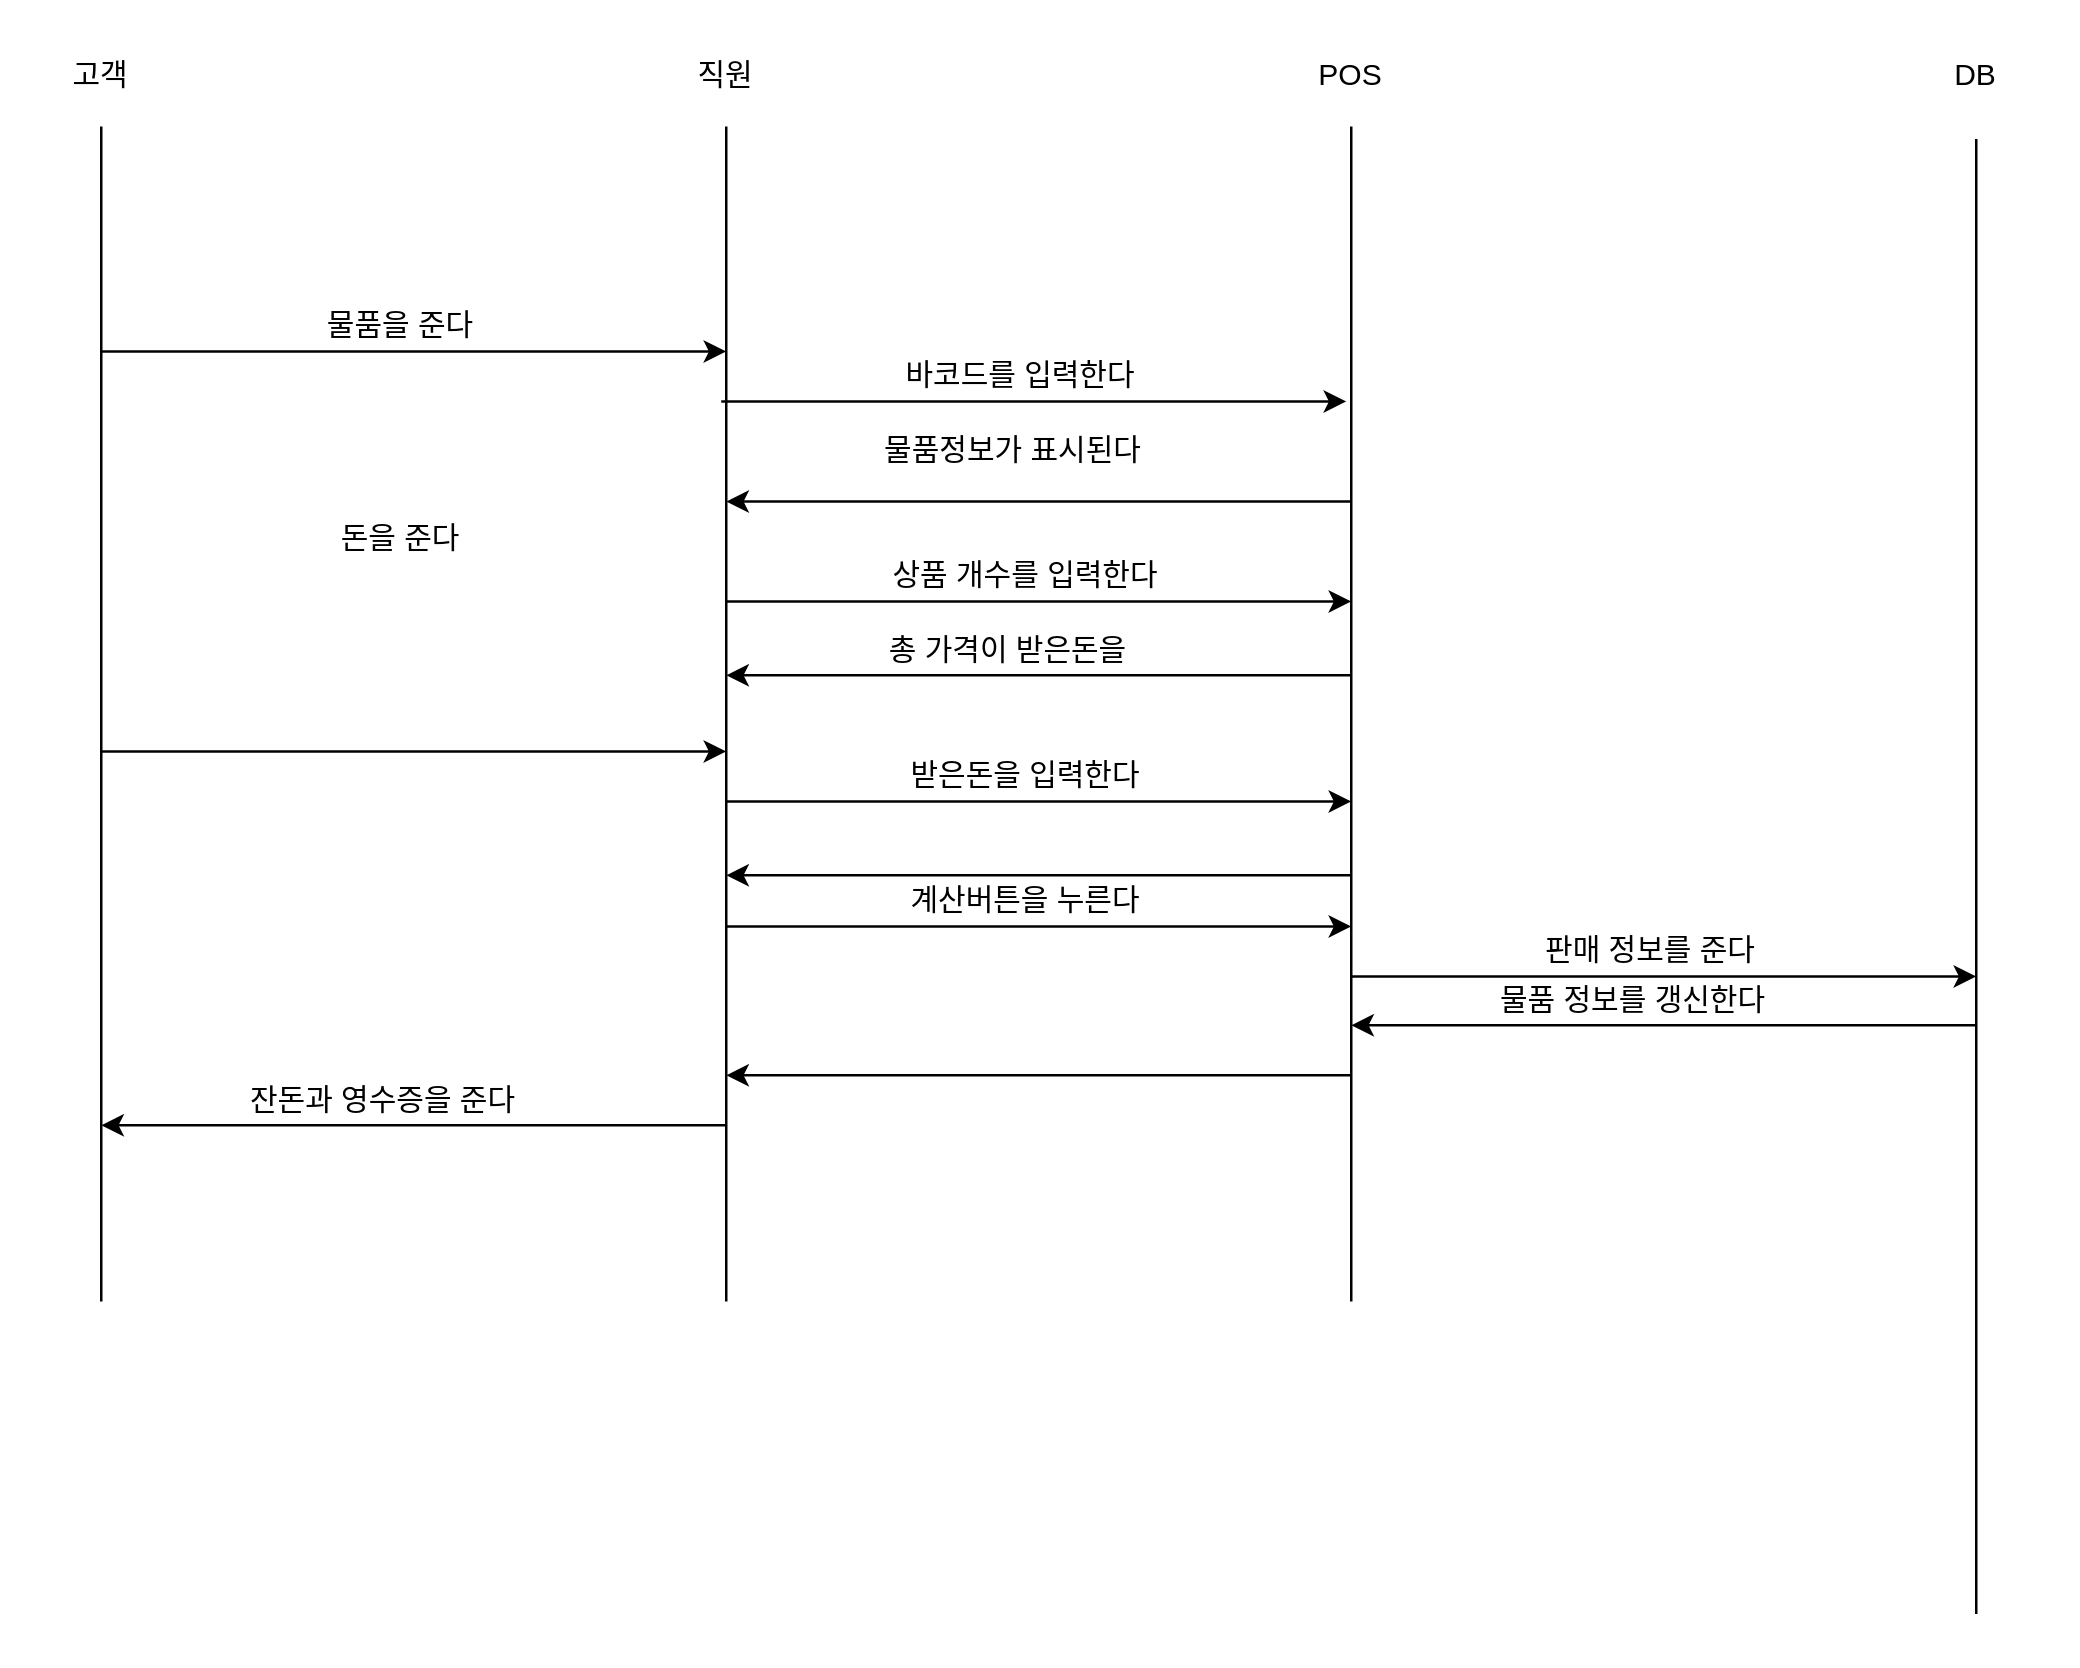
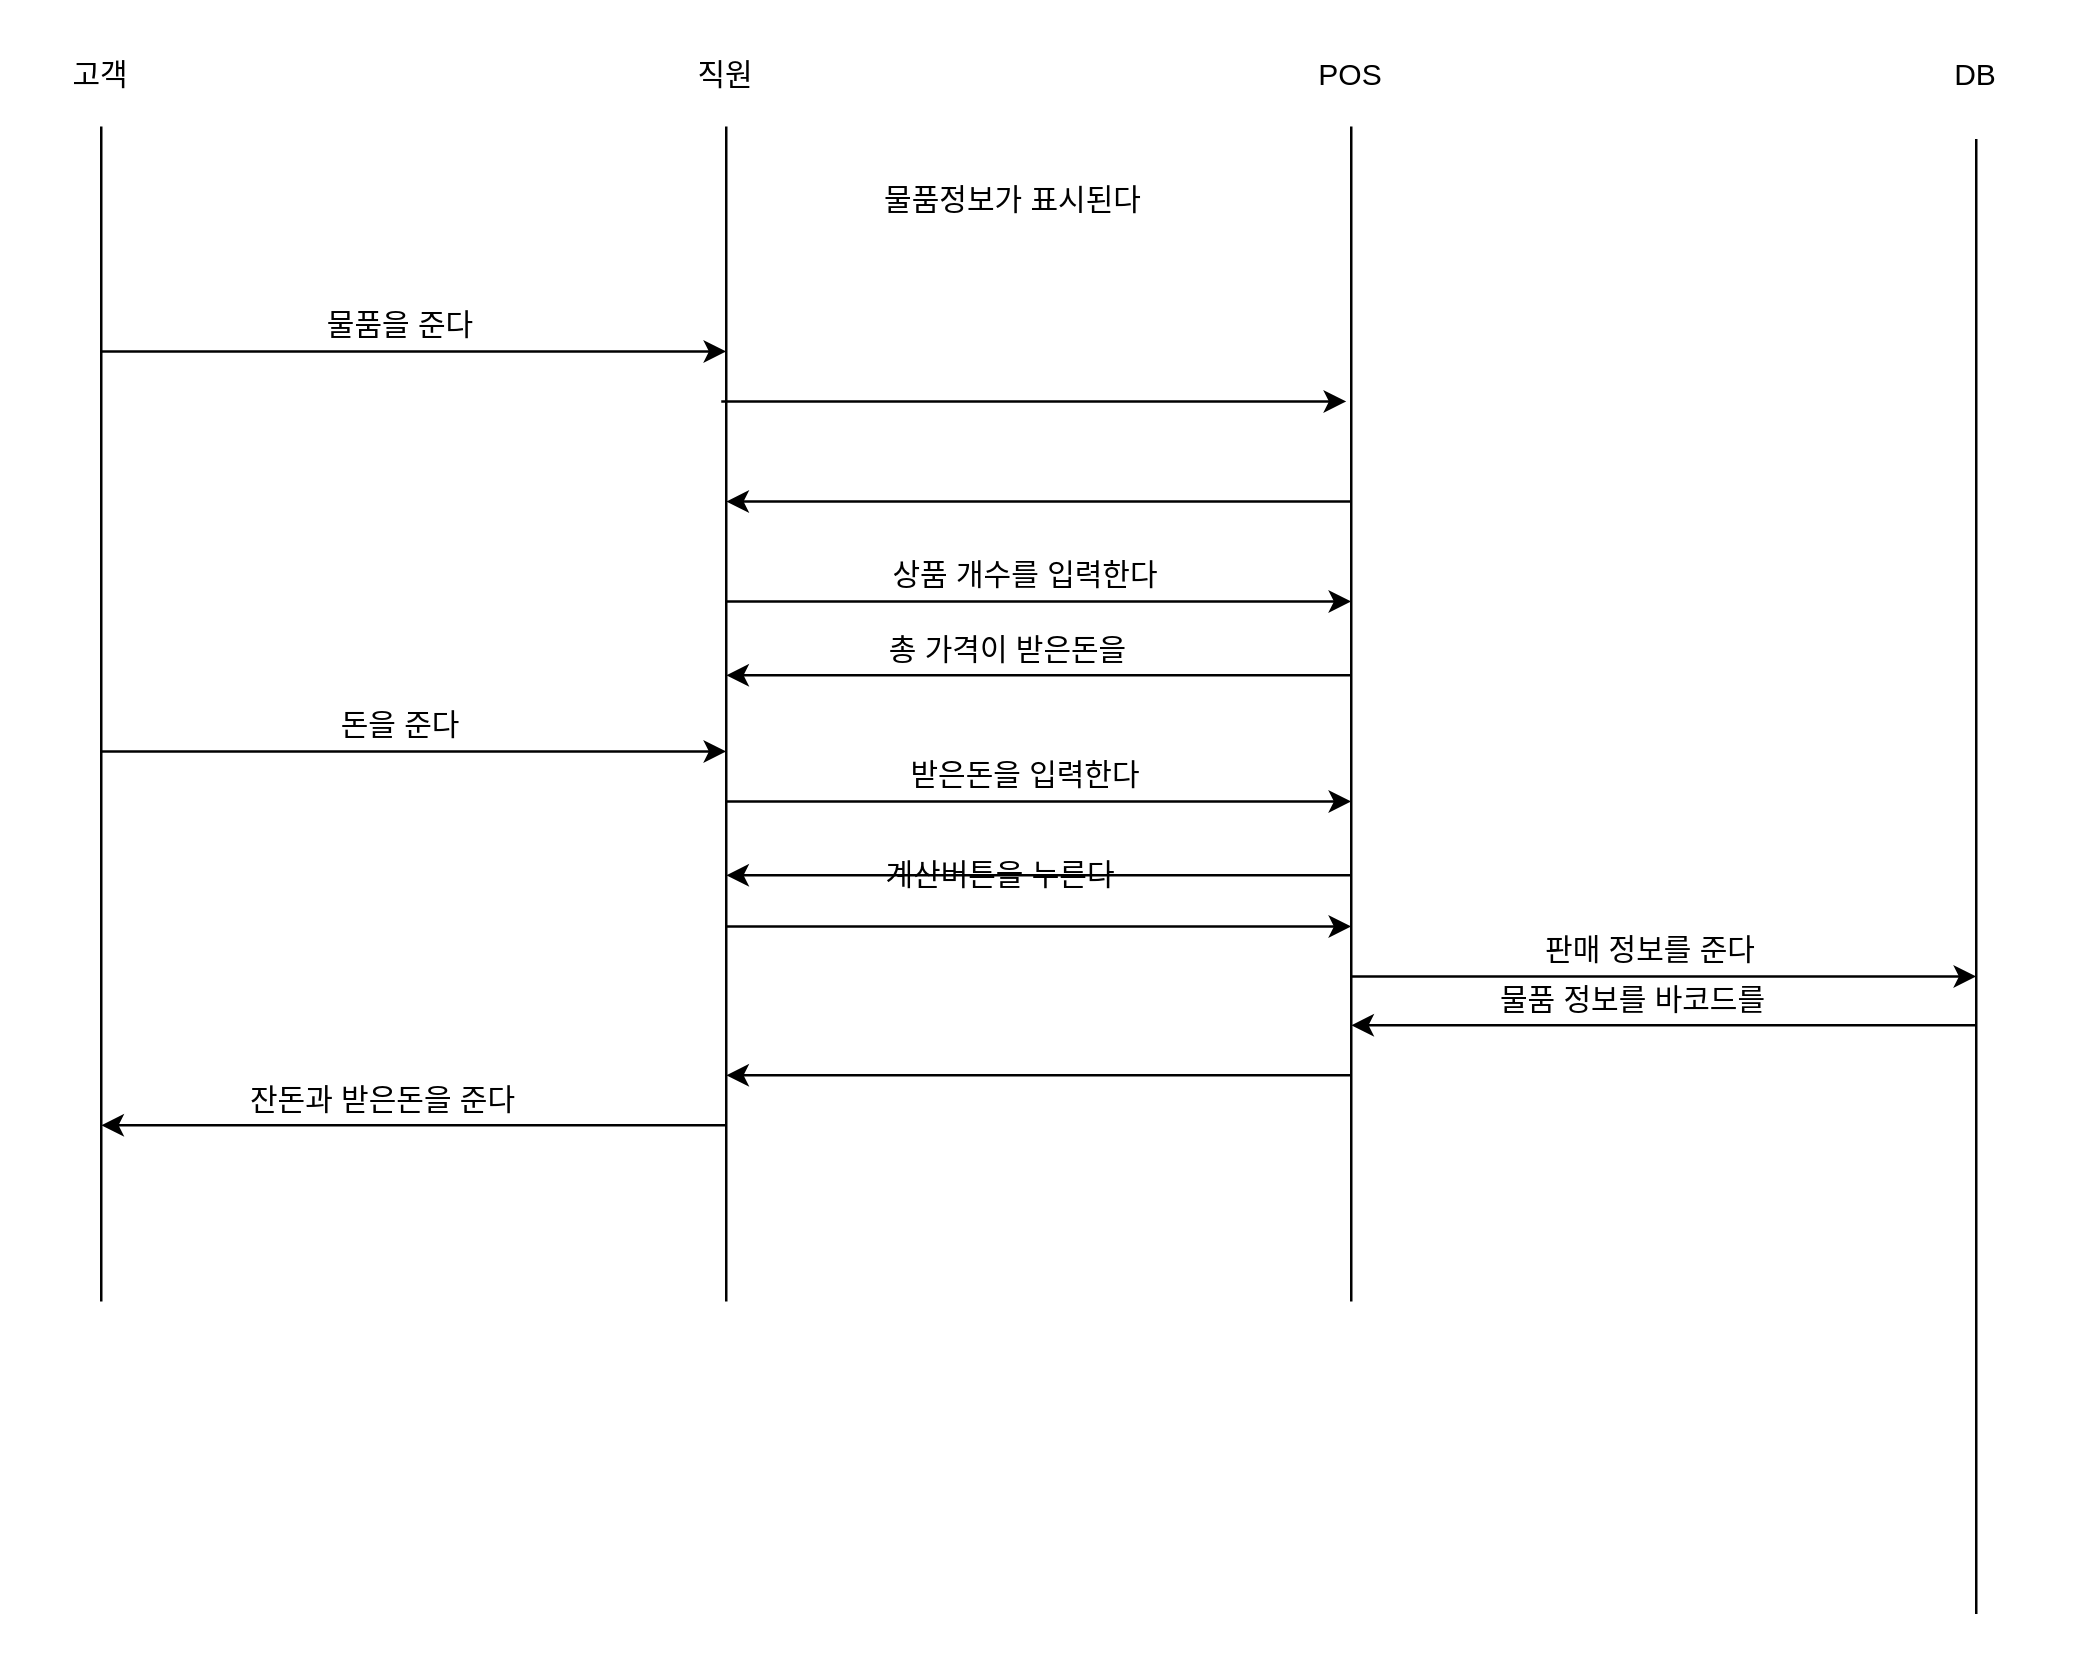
node "바코드를 입력한다": removed
node "물품정보가 표시된다": moved (1014, 451) -> (1014, 201)
node "돈을 준다": moved (401, 539) -> (401, 726)
node "계산버튼을 누른다": moved (1026, 901) -> (1001, 876)
node "물품 정보를 갱신한다": label "물품 정보를 갱신한다" -> "물품 정보를 바코드를"
node "잔돈과 영수증을 준다": label "잔돈과 영수증을 준다" -> "잔돈과 받은돈을 준다"
